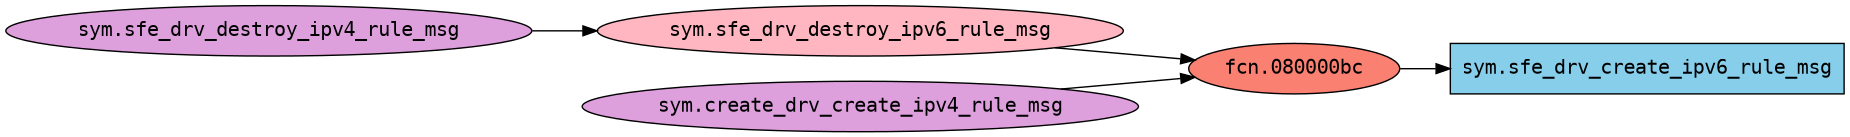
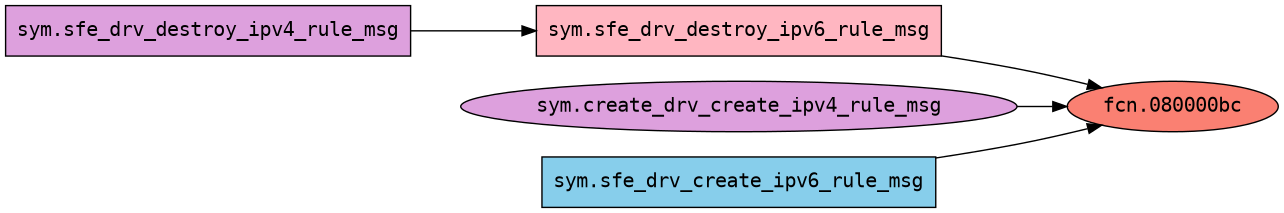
node "sym.sfe_drv_destroy_ipv4_rule_msg": shape ellipse -> box
node "sym.sfe_drv_destroy_ipv6_rule_msg": shape ellipse -> box
edge "fcn.080000bc" -> "sym.sfe_drv_create_ipv6_rule_msg": reversed
